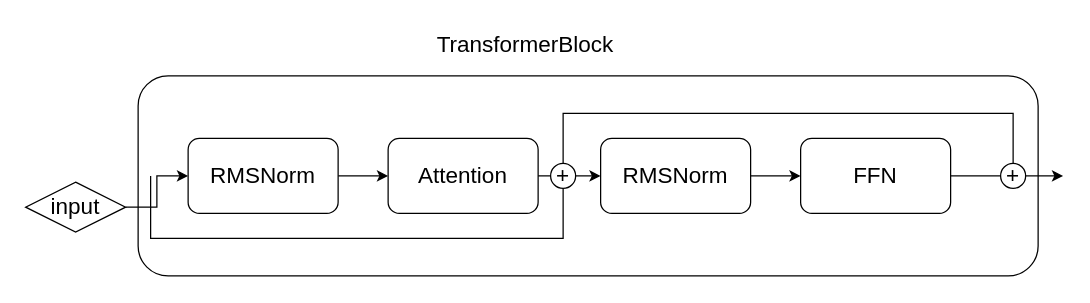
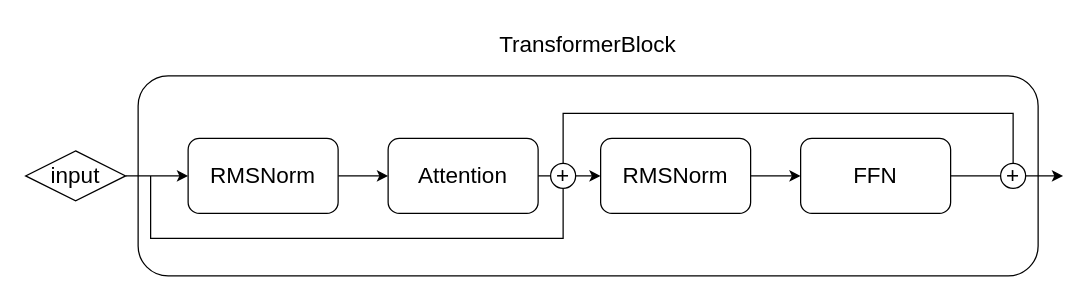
node "TransformerBlock": moved (526, 44) -> (588, 44)
node "input": moved (76, 207) -> (76, 176)
